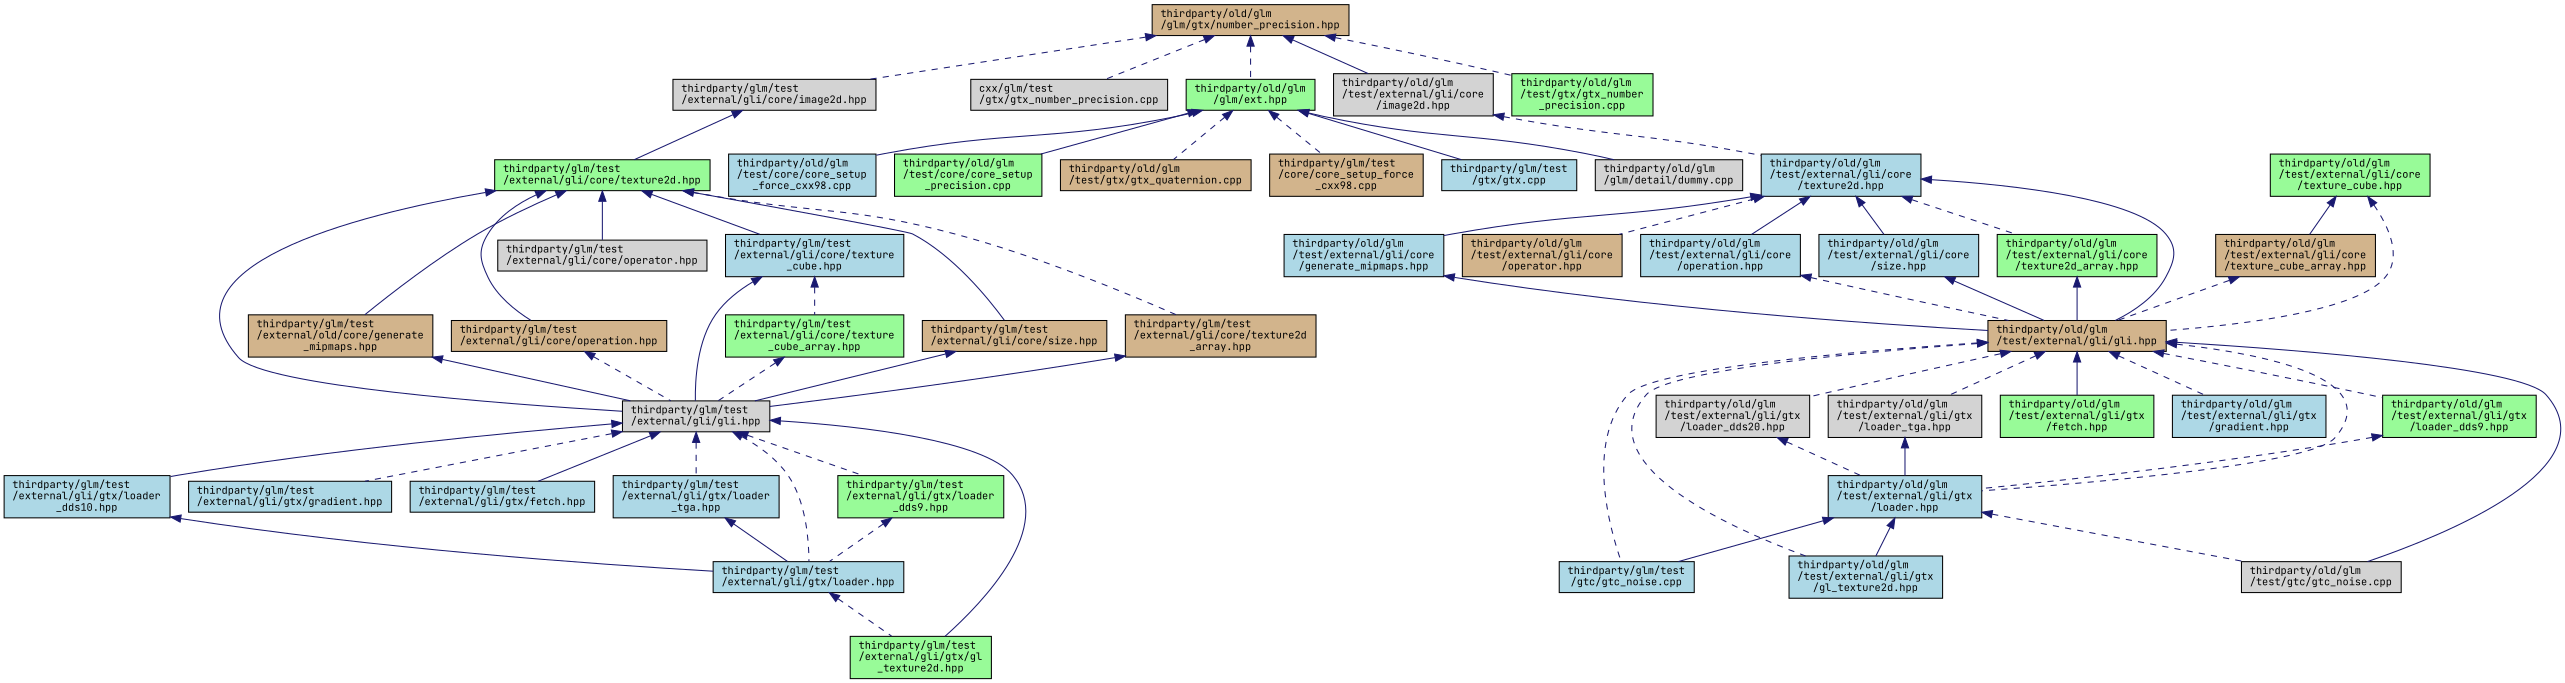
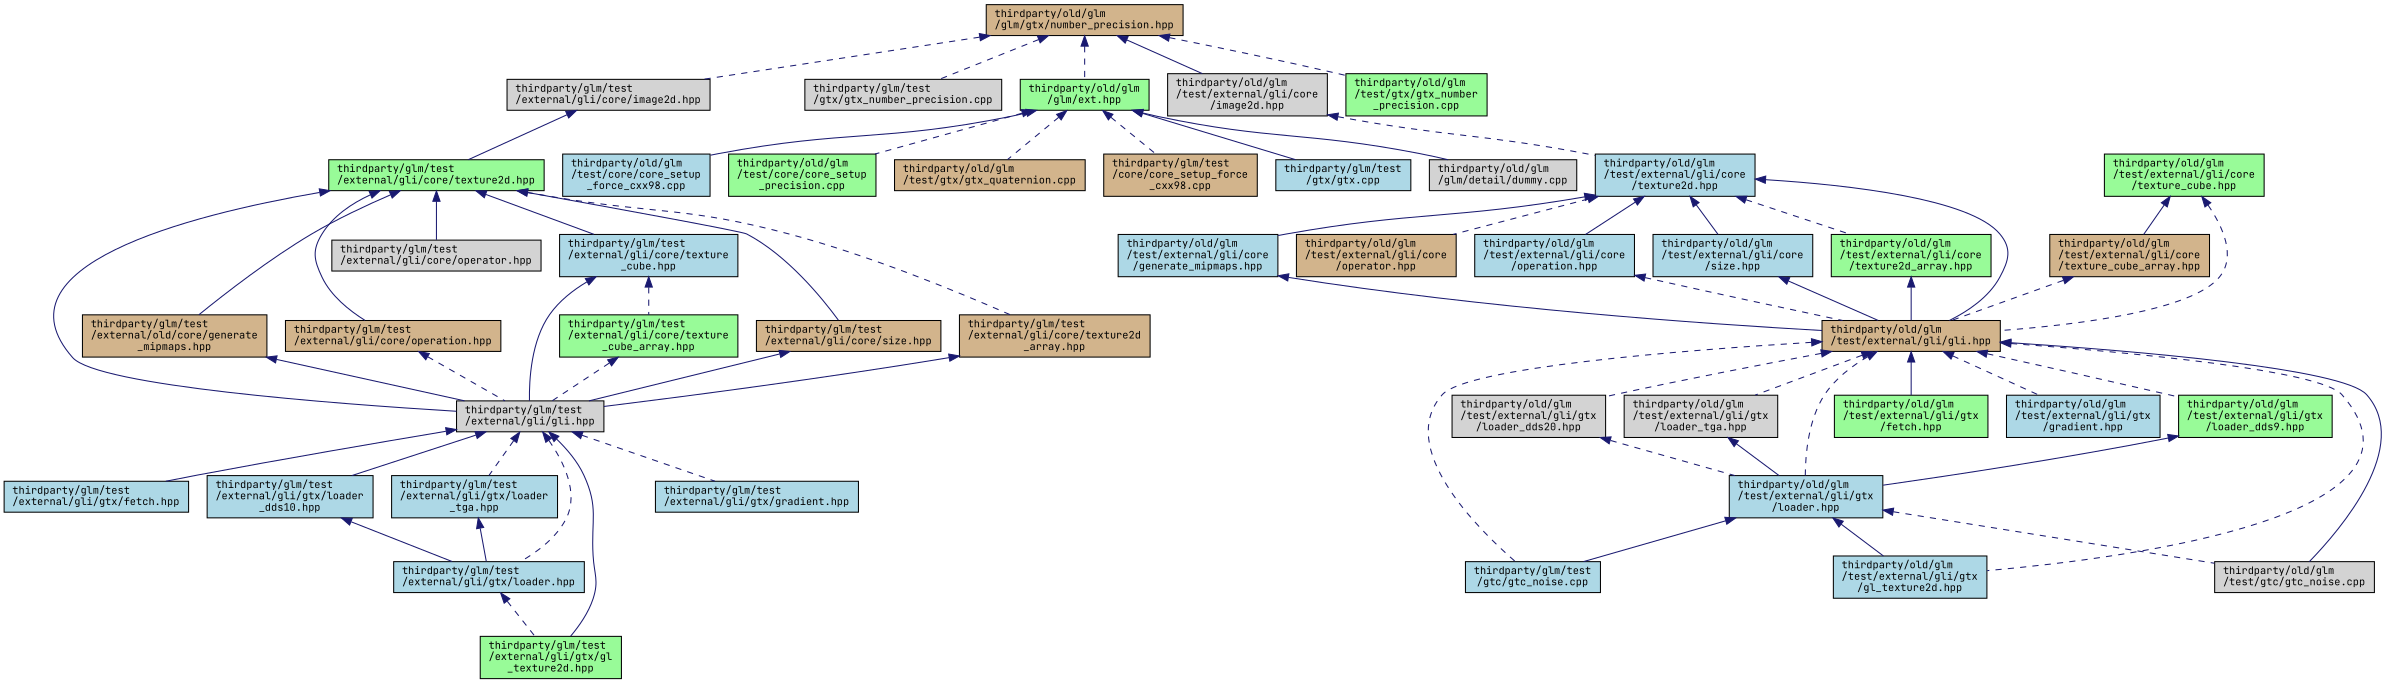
node "cxx/glm/test /gtx/gtx_number_precision.cpp": label "cxx/glm/test /gtx/gtx_number_precision.cpp" -> "thirdparty/glm/test /gtx/gtx_number_precision.cpp"
edge "thirdparty/old/glm /test/core/core_setup _precision.cpp" -> "thirdparty/old/glm /glm/ext.hpp": style solid -> dashed
edge "thirdparty/old/glm /test/external/gli/gtx /loader.hpp" -> "thirdparty/old/glm /test/external/gli/gtx /loader_dds9.hpp": style dashed -> solid
node "thirdparty/glm/test /external/gli/gtx/loader _dds9.hpp": removed
